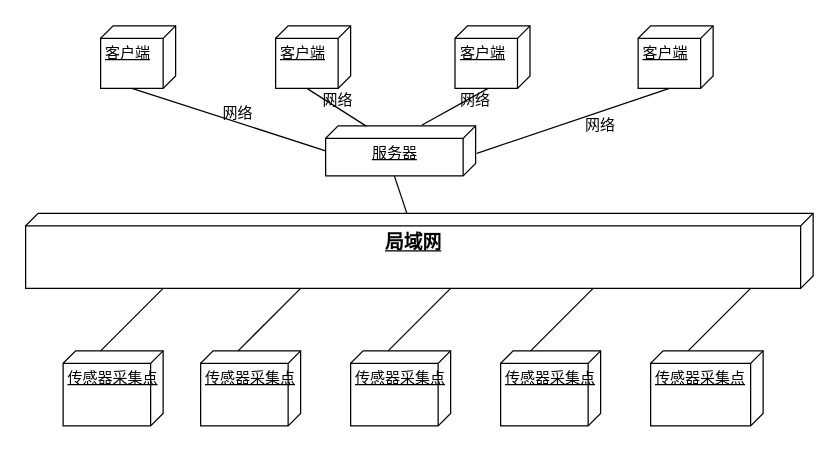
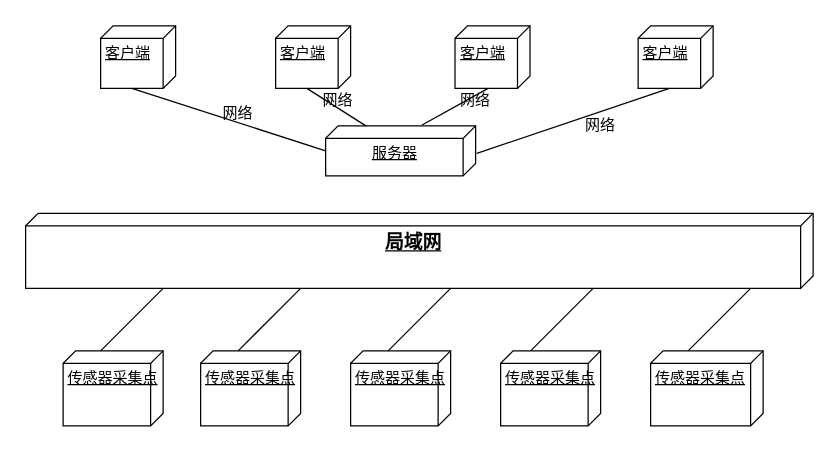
edge "服务器" -- "局域网": removed
